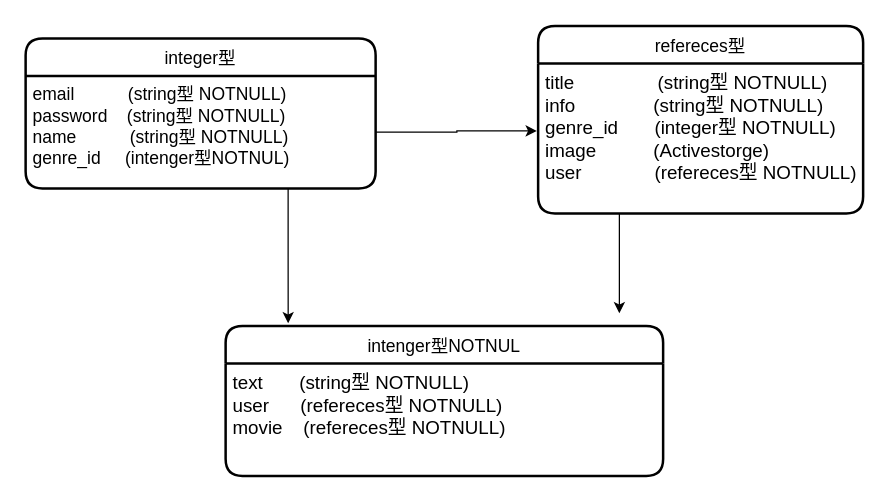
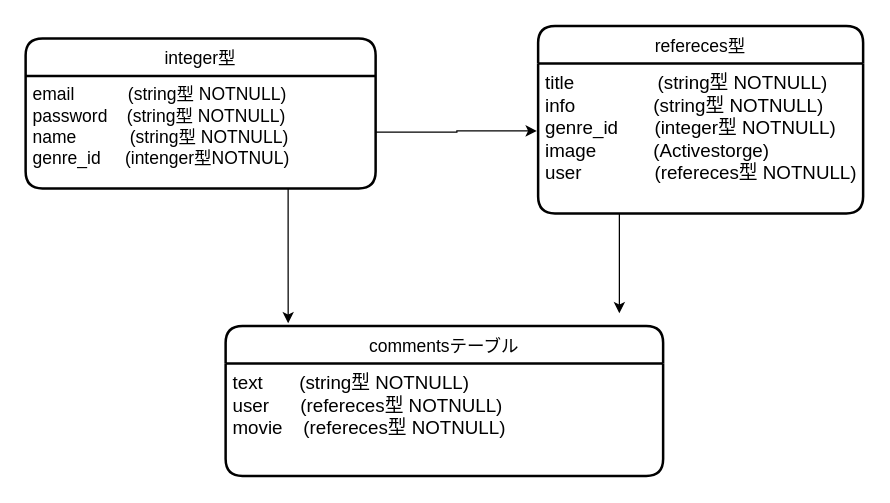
node "intenger型NOTNUL": label "intenger型NOTNUL" -> "commentsテーブル"
